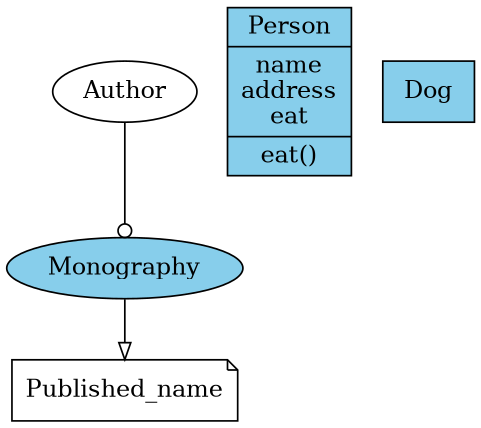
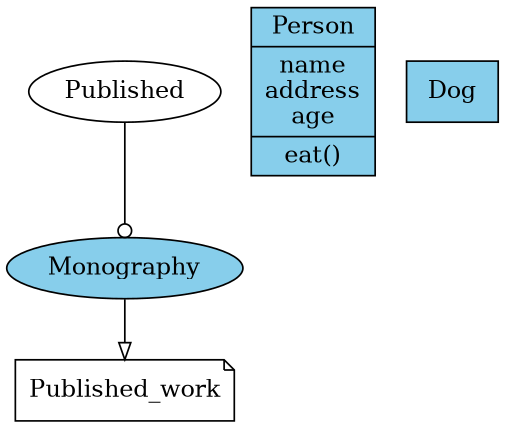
node "Author": label "Author" -> "Published"
node "Person": text "eat" -> "age"
node "Published_name": label "Published_name" -> "Published_work"
